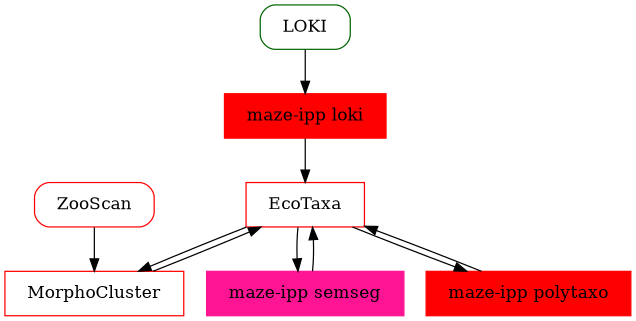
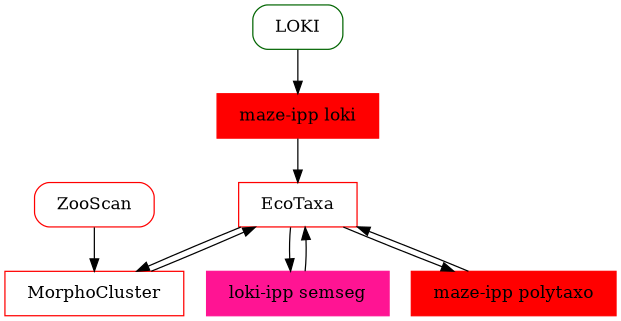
node "maze-ipp semseg": label "maze-ipp semseg" -> "loki-ipp semseg"
